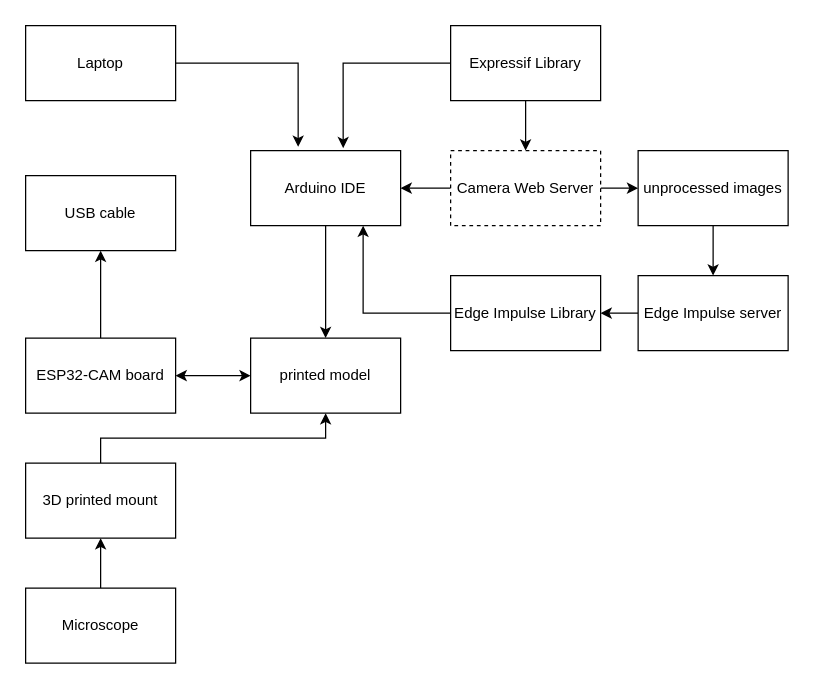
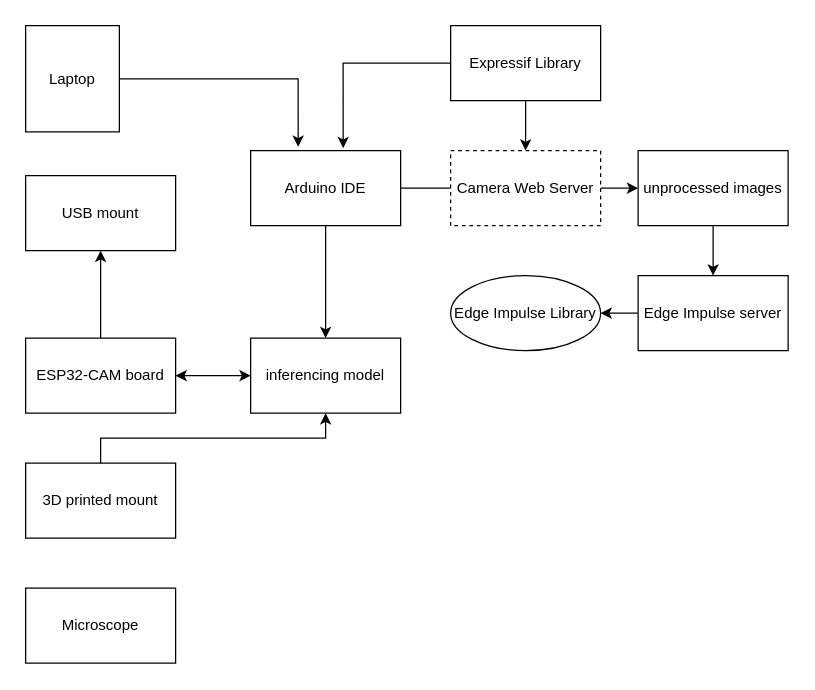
node "Laptop": size 150x75 -> 94x106
edge "Camera Web Server" -> "Arduino IDE": arrowhead classic -> none
node "USB cable": label "USB cable" -> "USB mount"
edge "Edge Impulse Library" -> "Arduino IDE": removed
node "Edge Impulse Library": shape rectangle -> ellipse
node "printed model": label "printed model" -> "inferencing model"
edge "Microscope" -> "3D printed mount": removed
